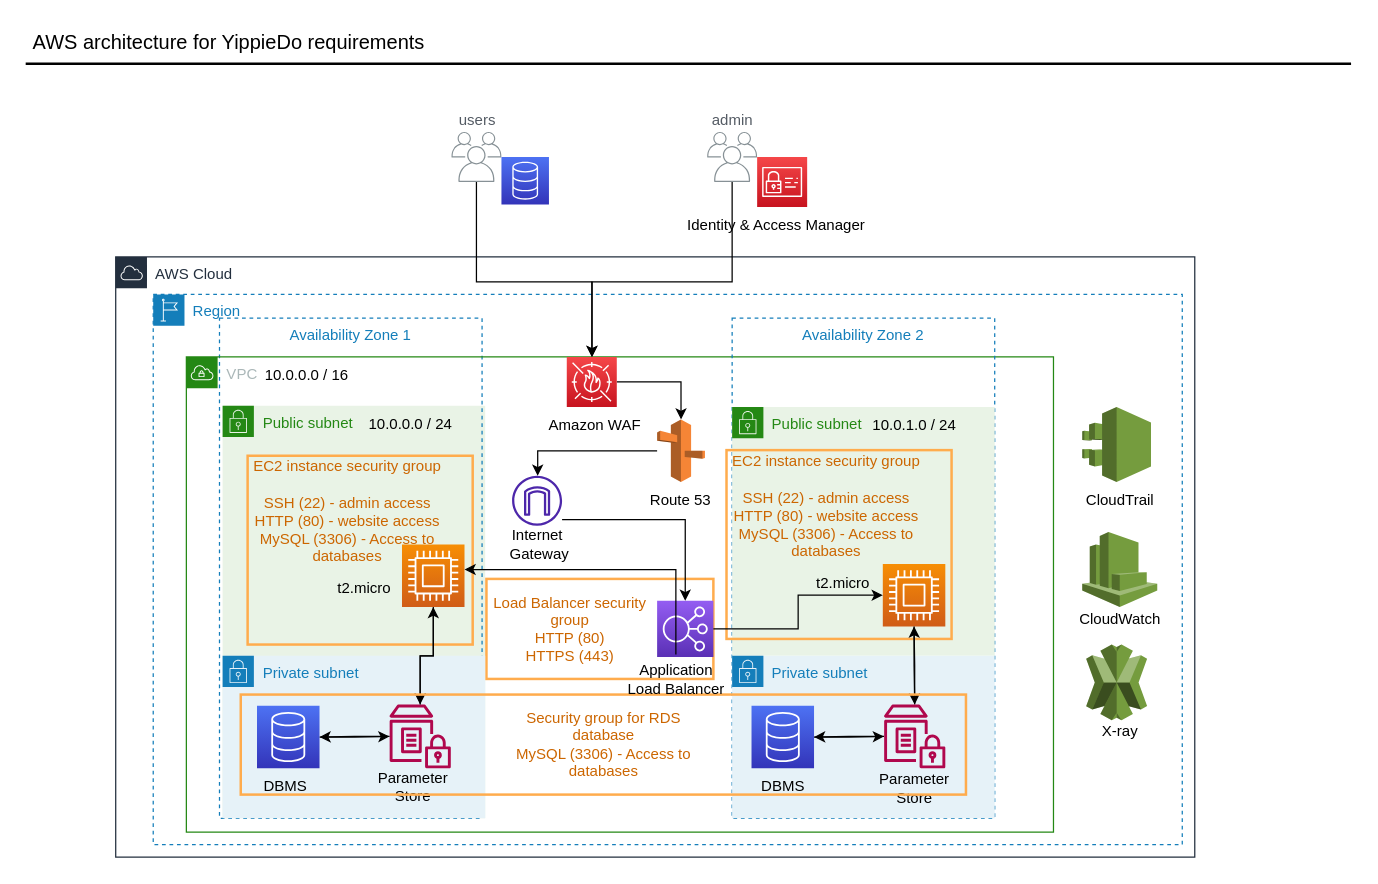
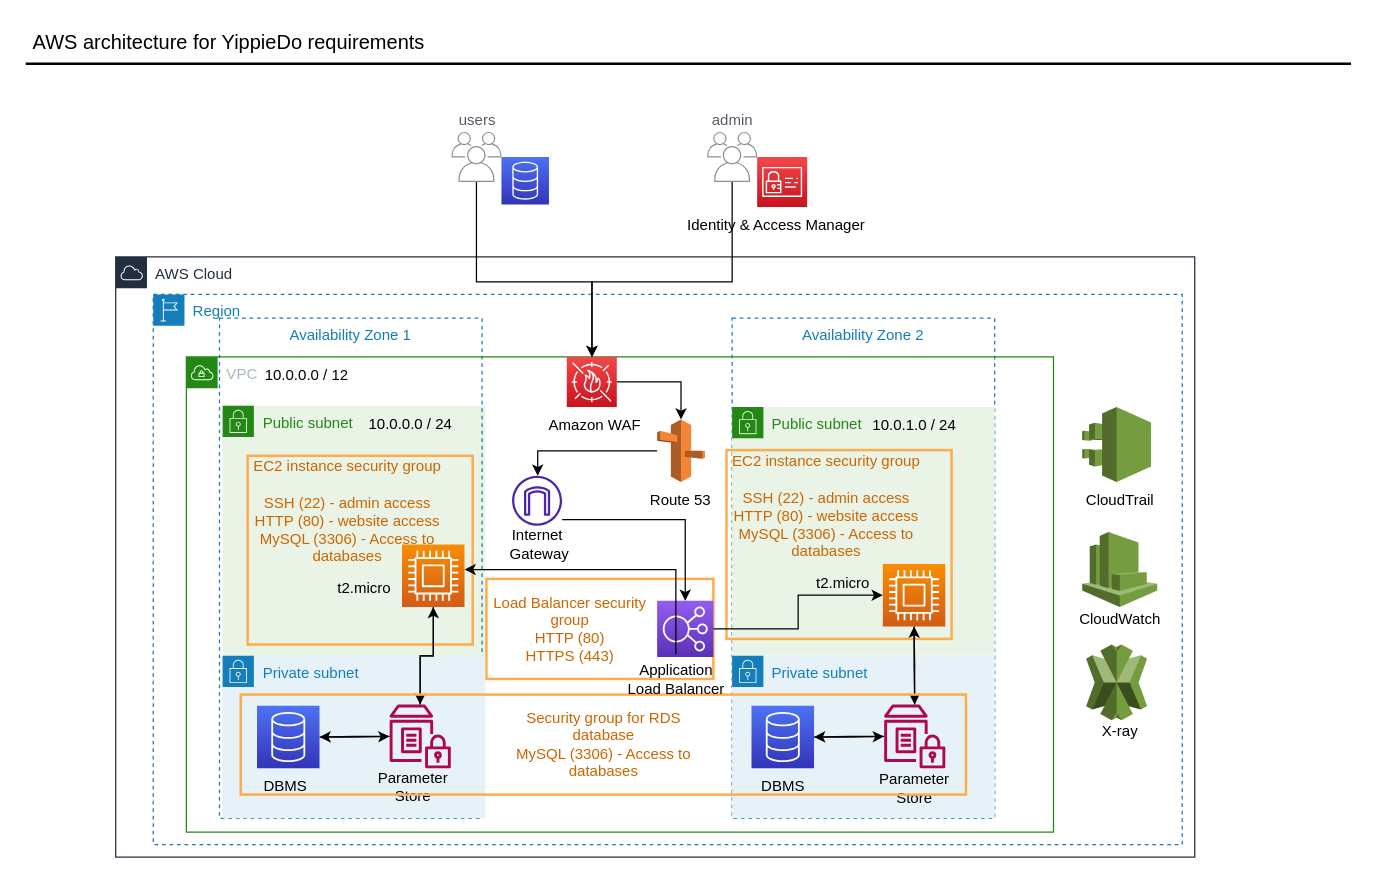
node "10.0.0.0 / 16": label "10.0.0.0 / 16" -> "10.0.0.0 / 12"
